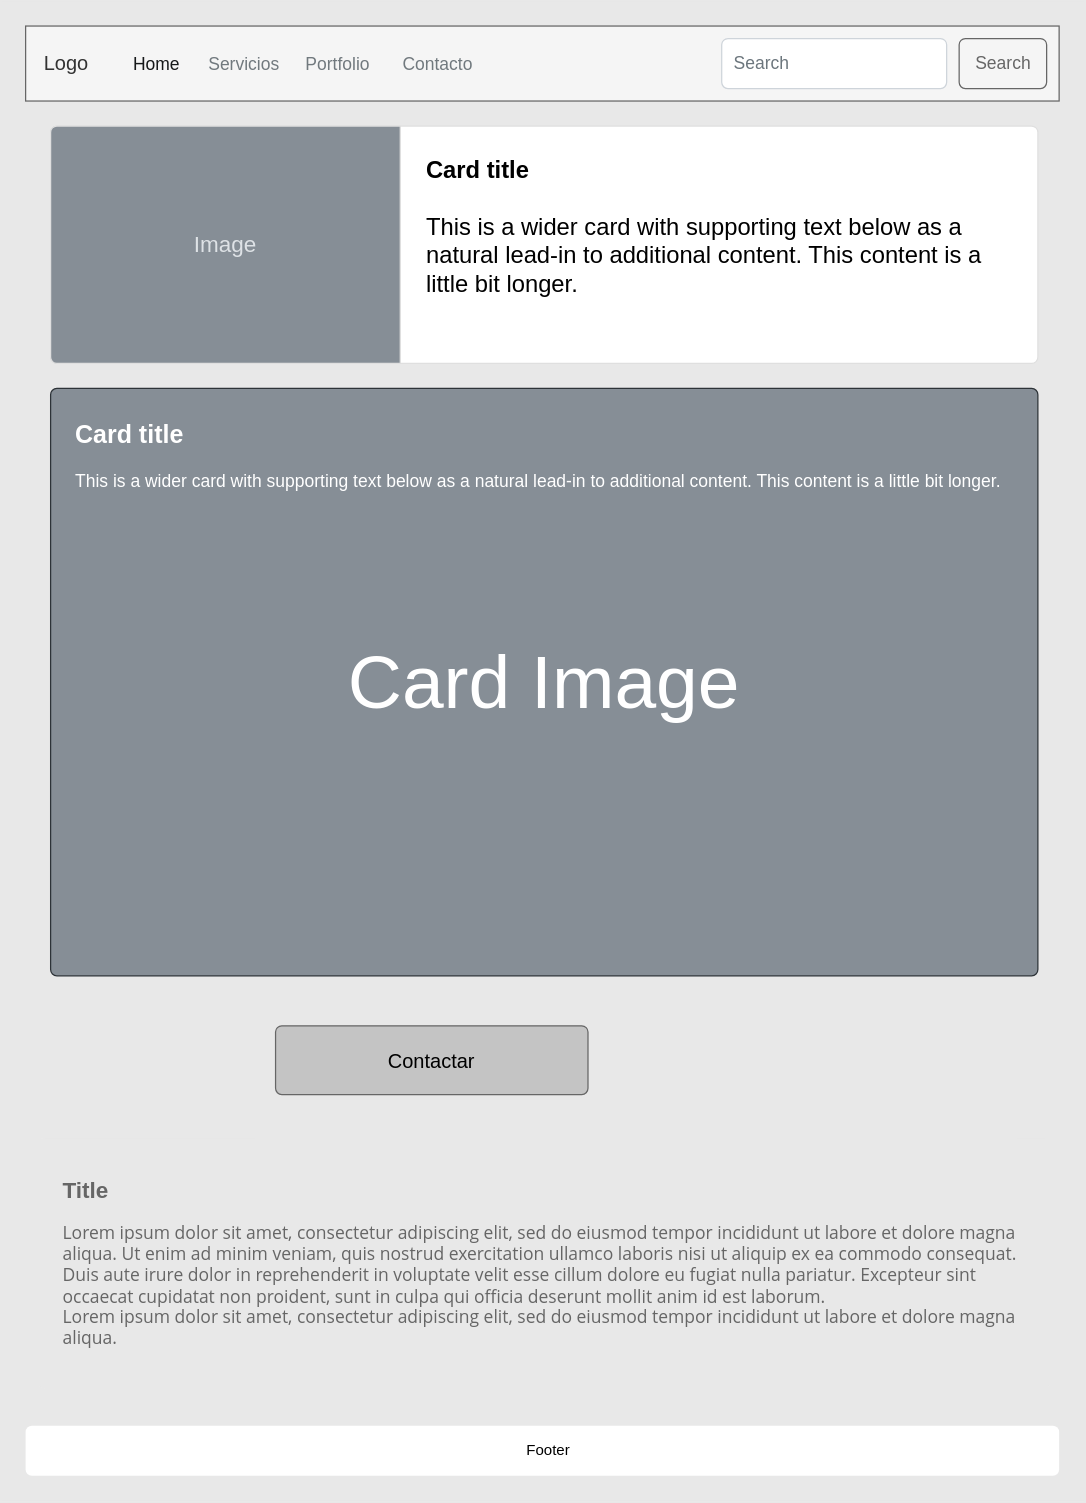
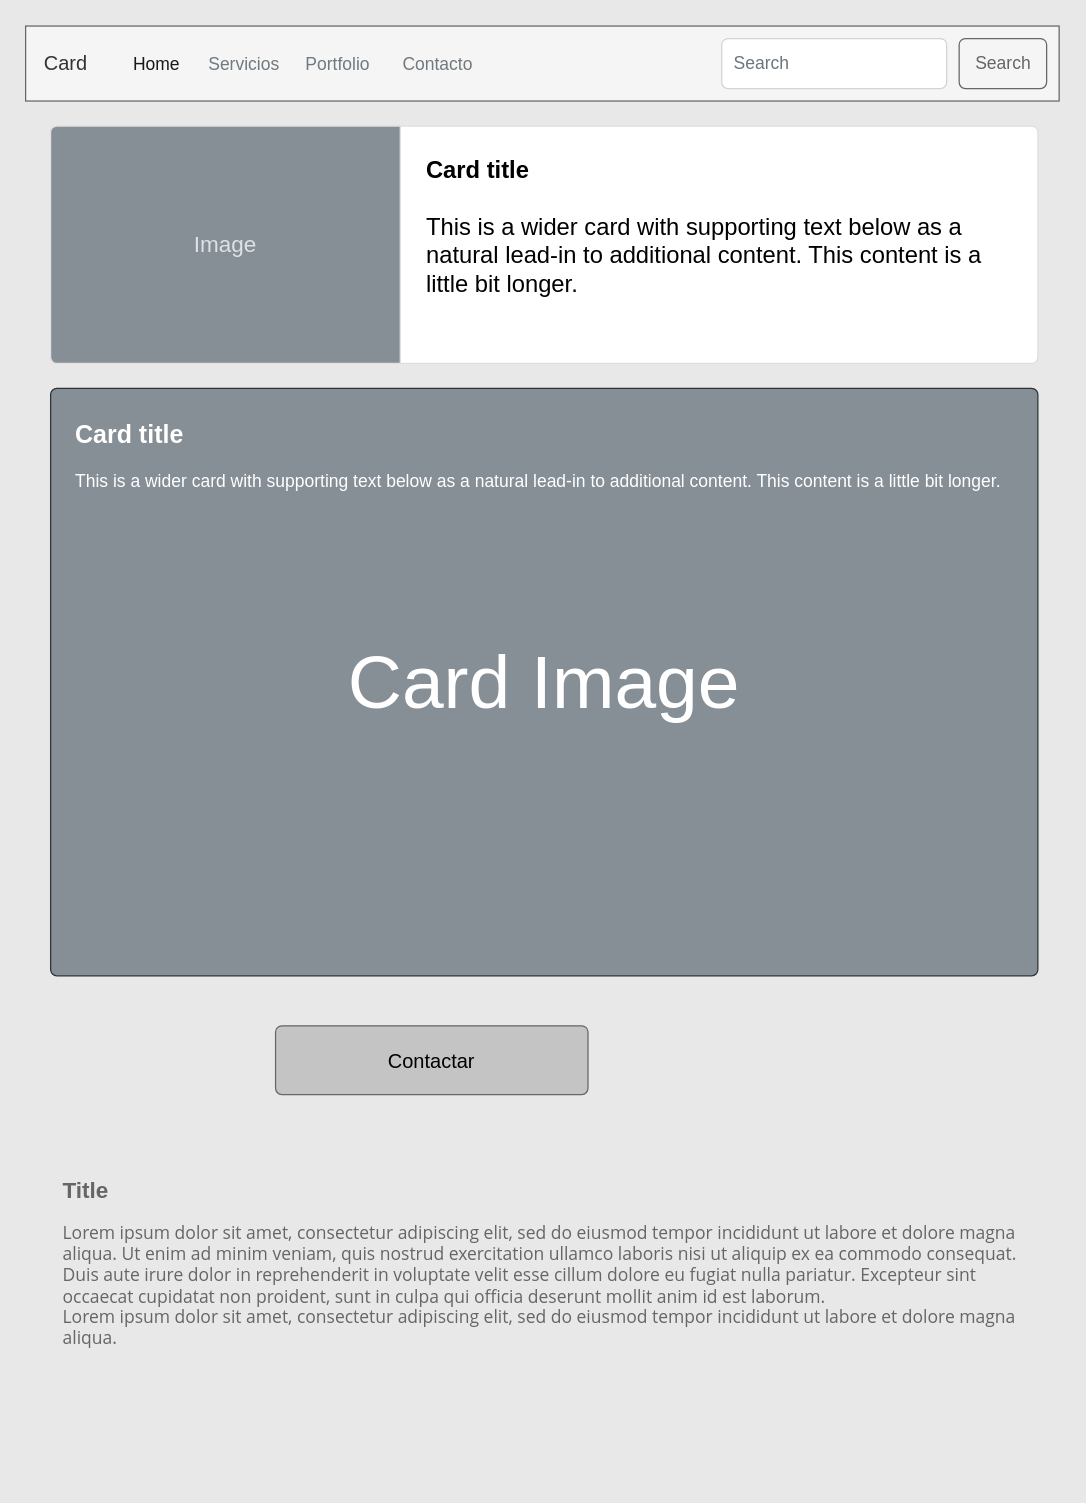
node "Logo": label "Logo" -> "Card"
node "Footer": removed
